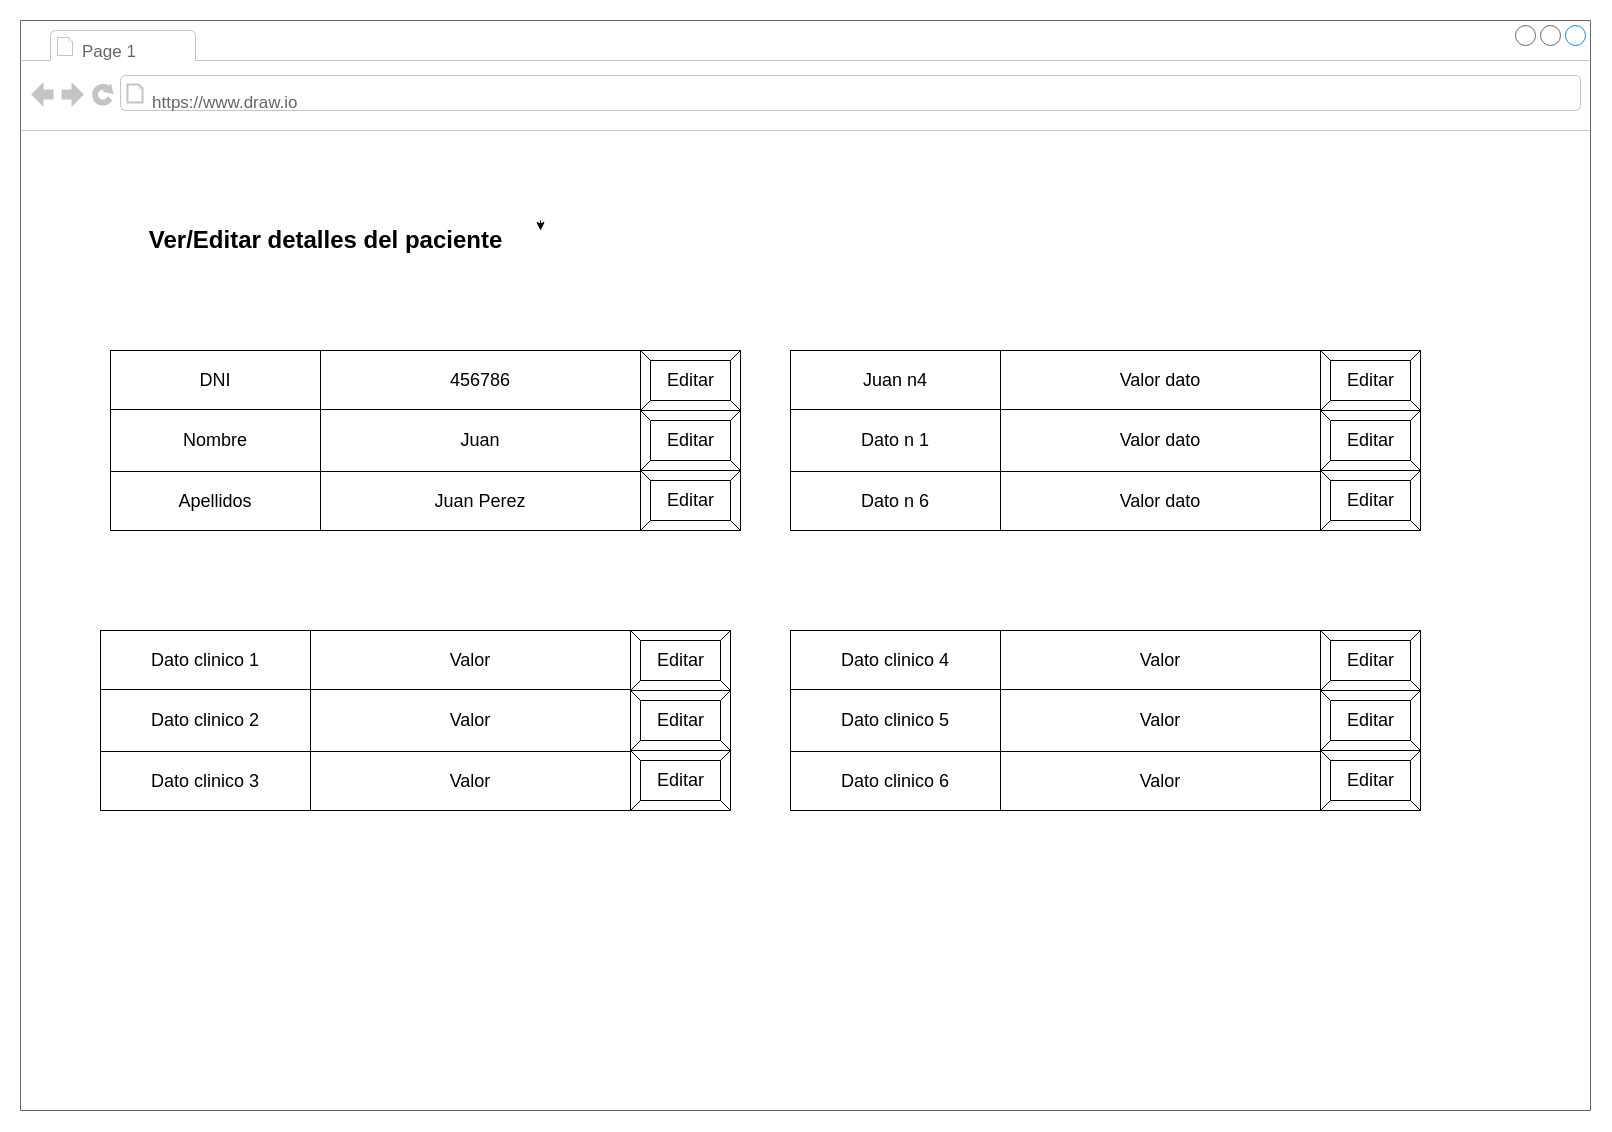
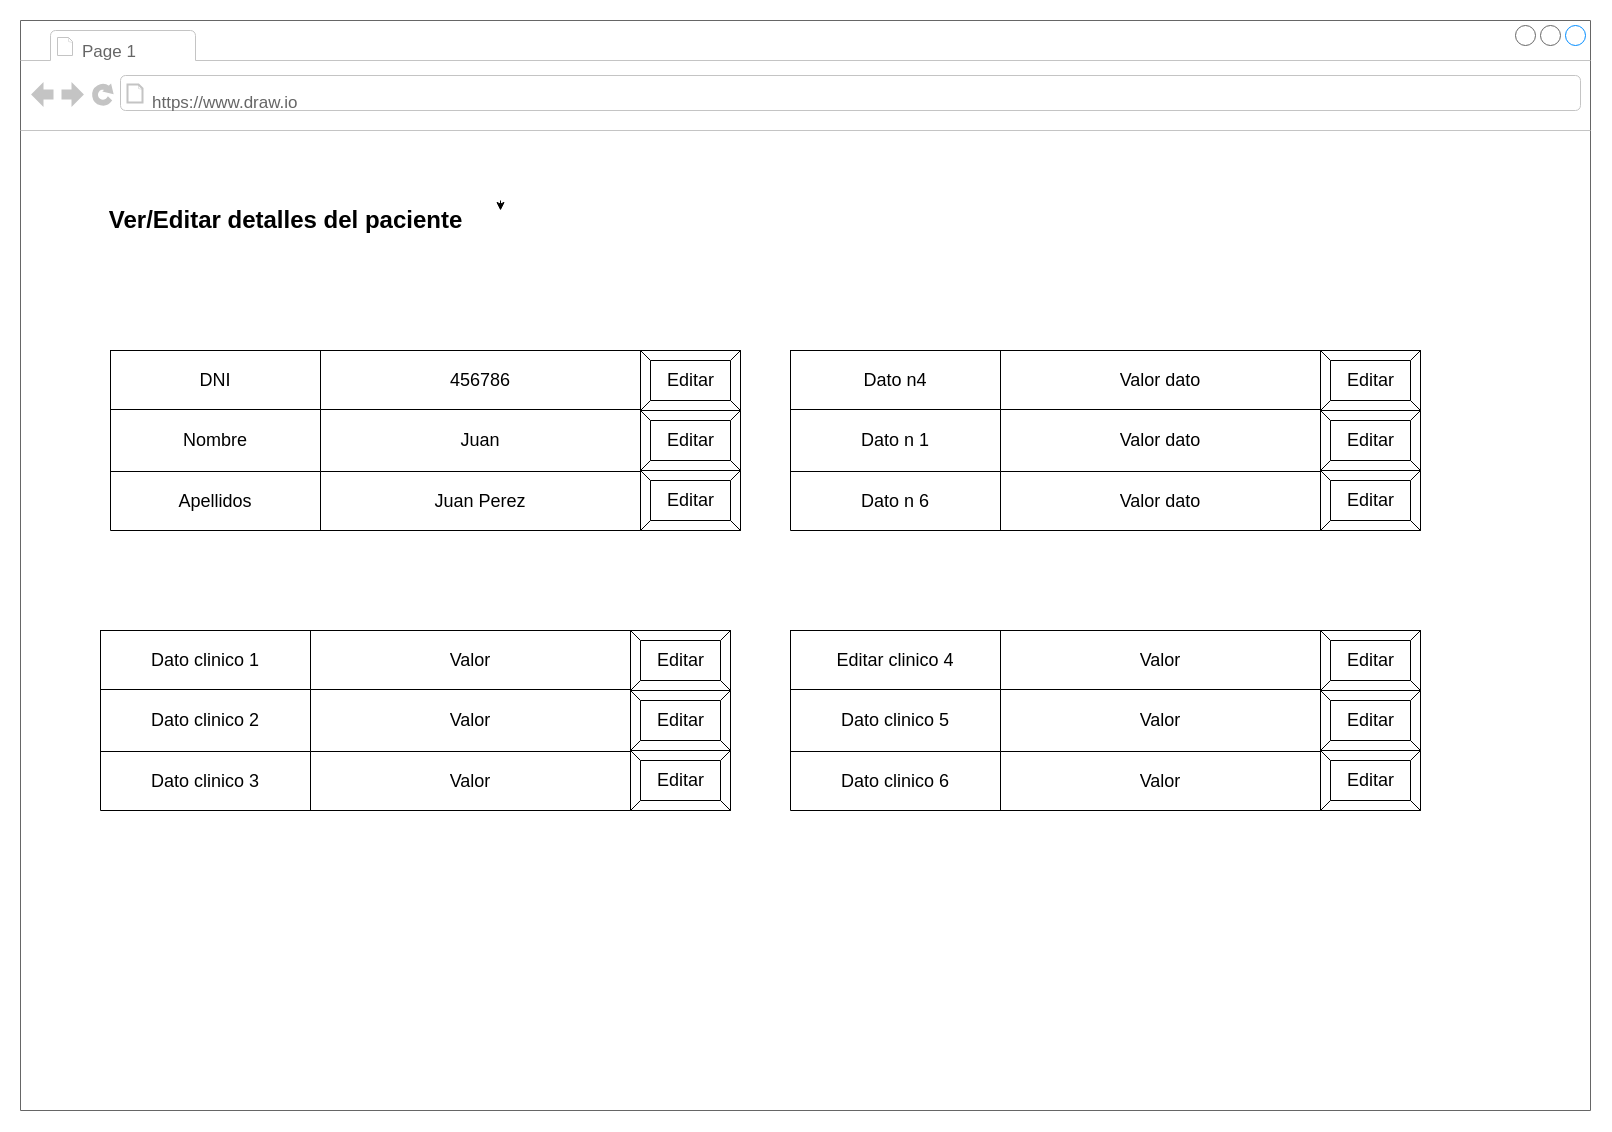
node "Ver/Editar detalles del paciente": moved (326, 241) -> (286, 221)
node "Juan n4": label "Juan n4" -> "Dato n4"
node "Dato clinico 4": label "Dato clinico 4" -> "Editar clinico 4"
